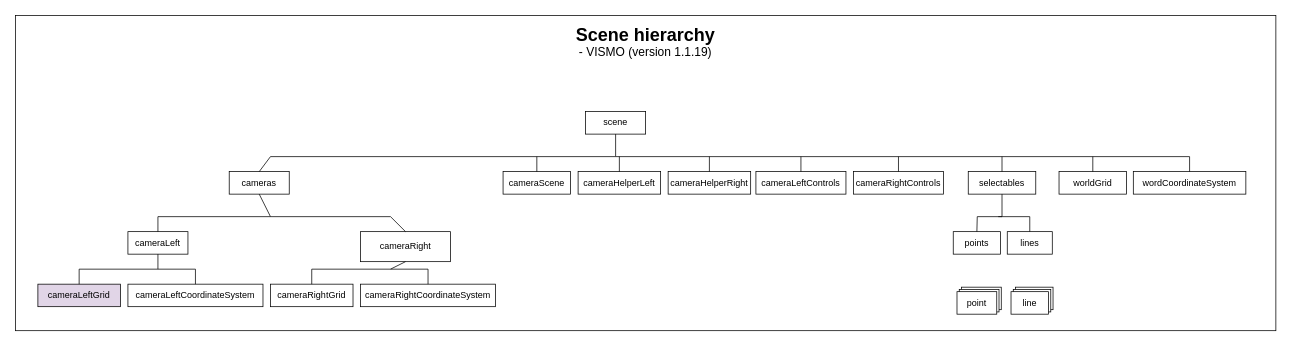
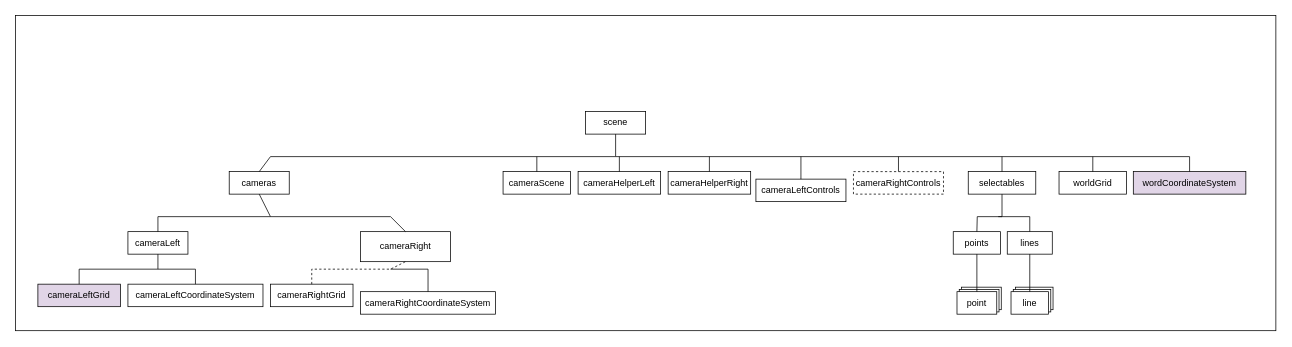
node "Scene hierarchy - VISMO (version 1.1.19)": removed
node "cameraLeftControls": moved (801, 183) -> (801, 190)
node "cameraRightControls": style solid -> dashed
node "wordCoordinateSystem": fillcolor #ffffff -> #e1d5e7
edge "cameraRight" -- "cameraRightGrid": style solid -> dashed
edge "points" -- "point": added
edge "lines" -- "line": added
node "cameraRightCoordinateSystem": moved (428, 295) -> (428, 303)
